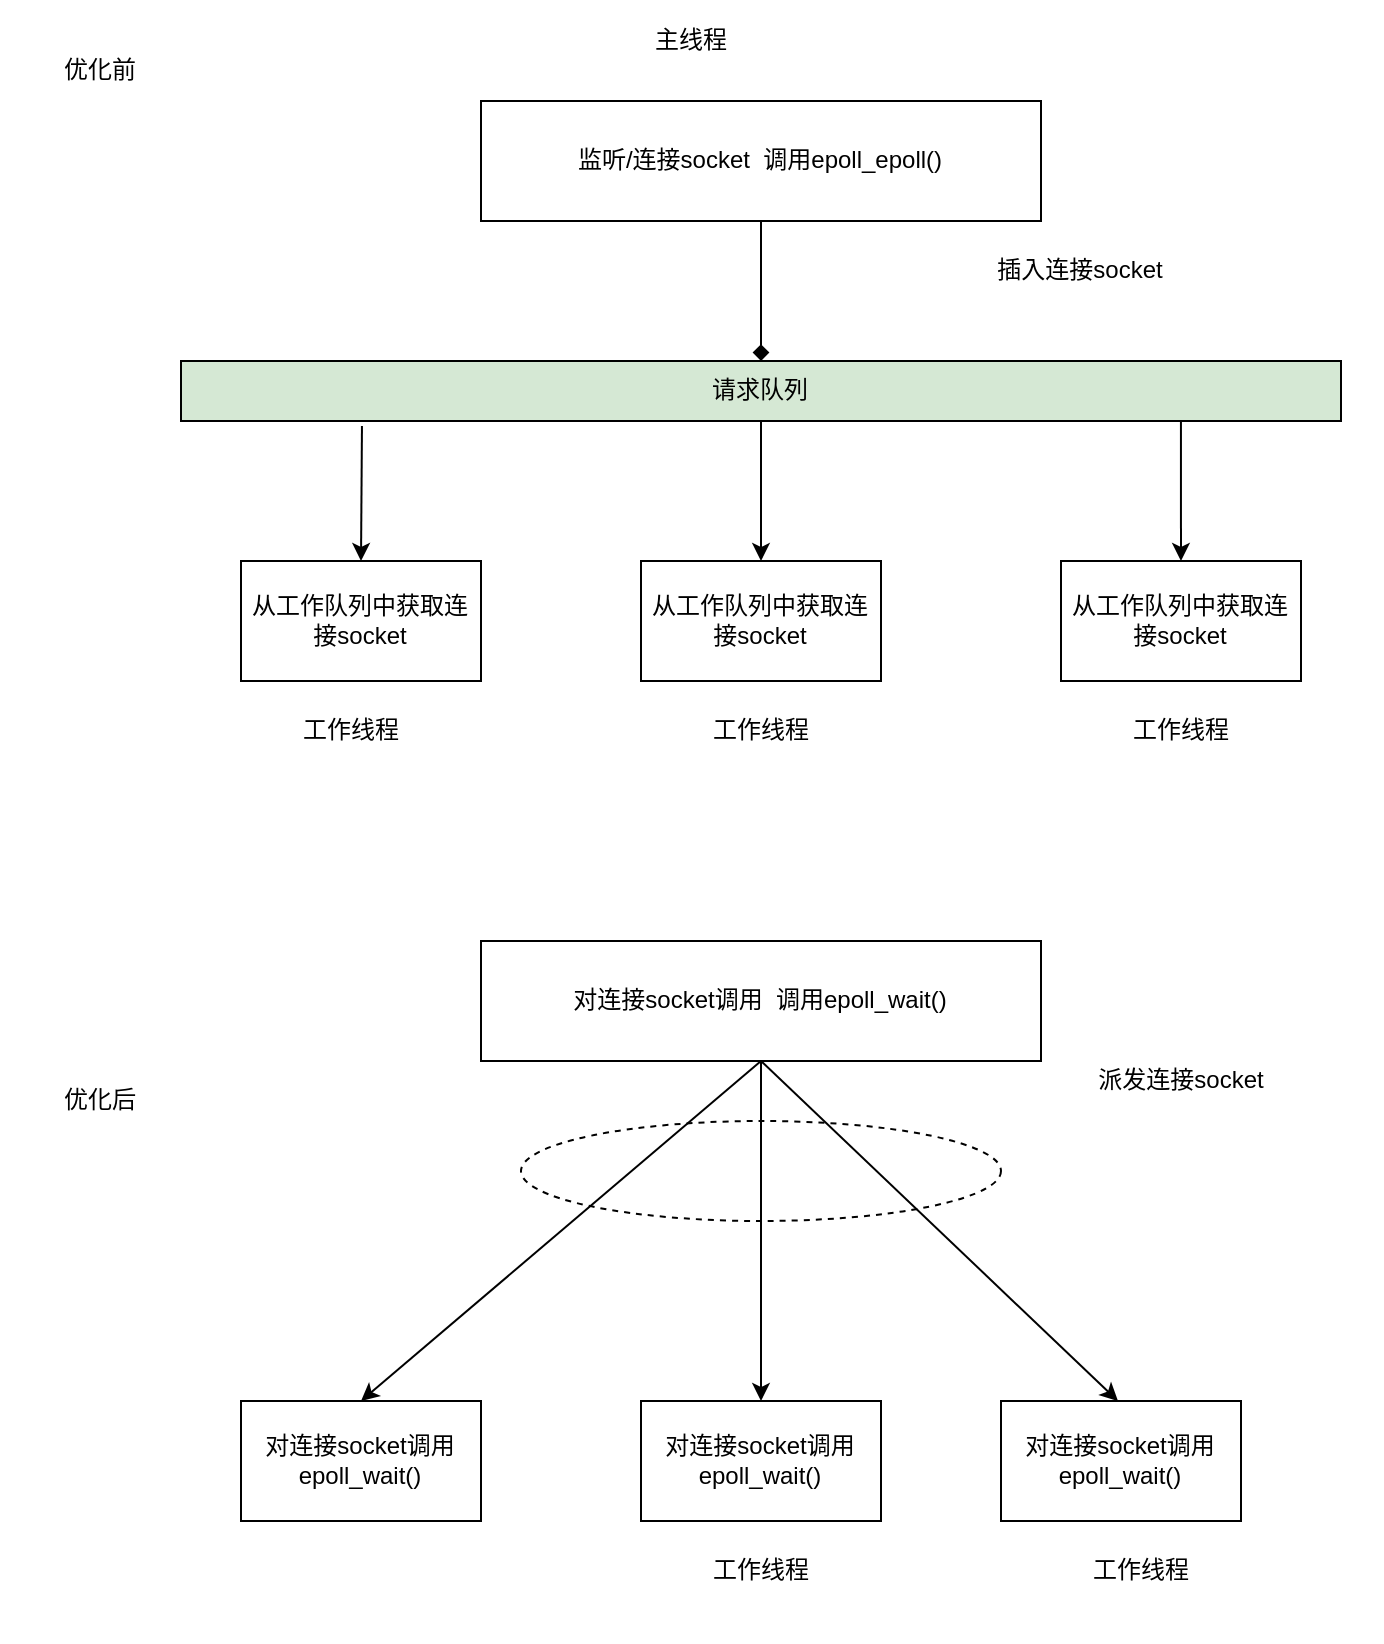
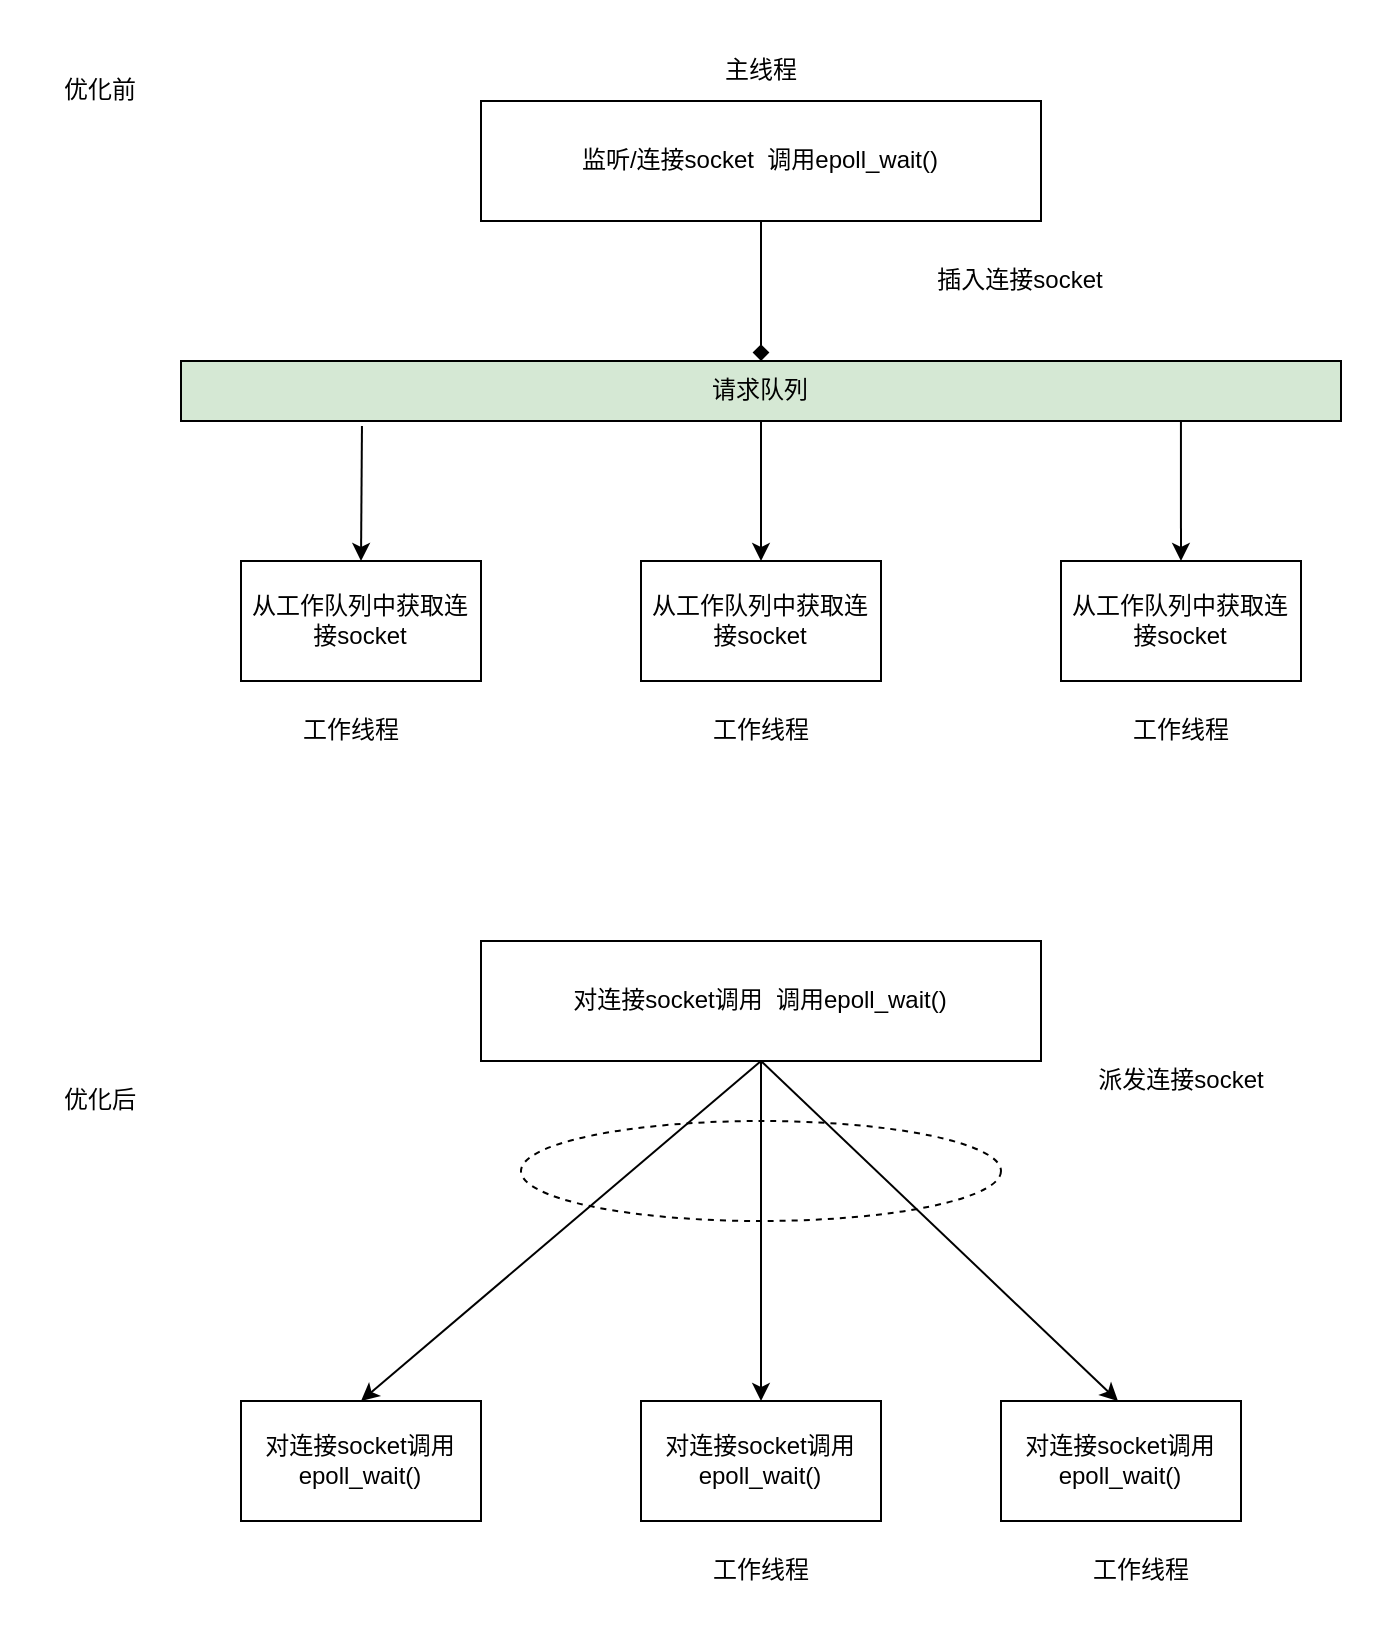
node "主线程": moved (691, 41) -> (761, 71)
node "优化前": moved (101, 71) -> (101, 91)
node "监听/连接socket 调用epoll_epoll()": label "监听/连接socket 调用epoll_epoll()" -> "监听/连接socket 调用epoll_wait()"
node "插入连接socket": moved (1081, 271) -> (1021, 281)
